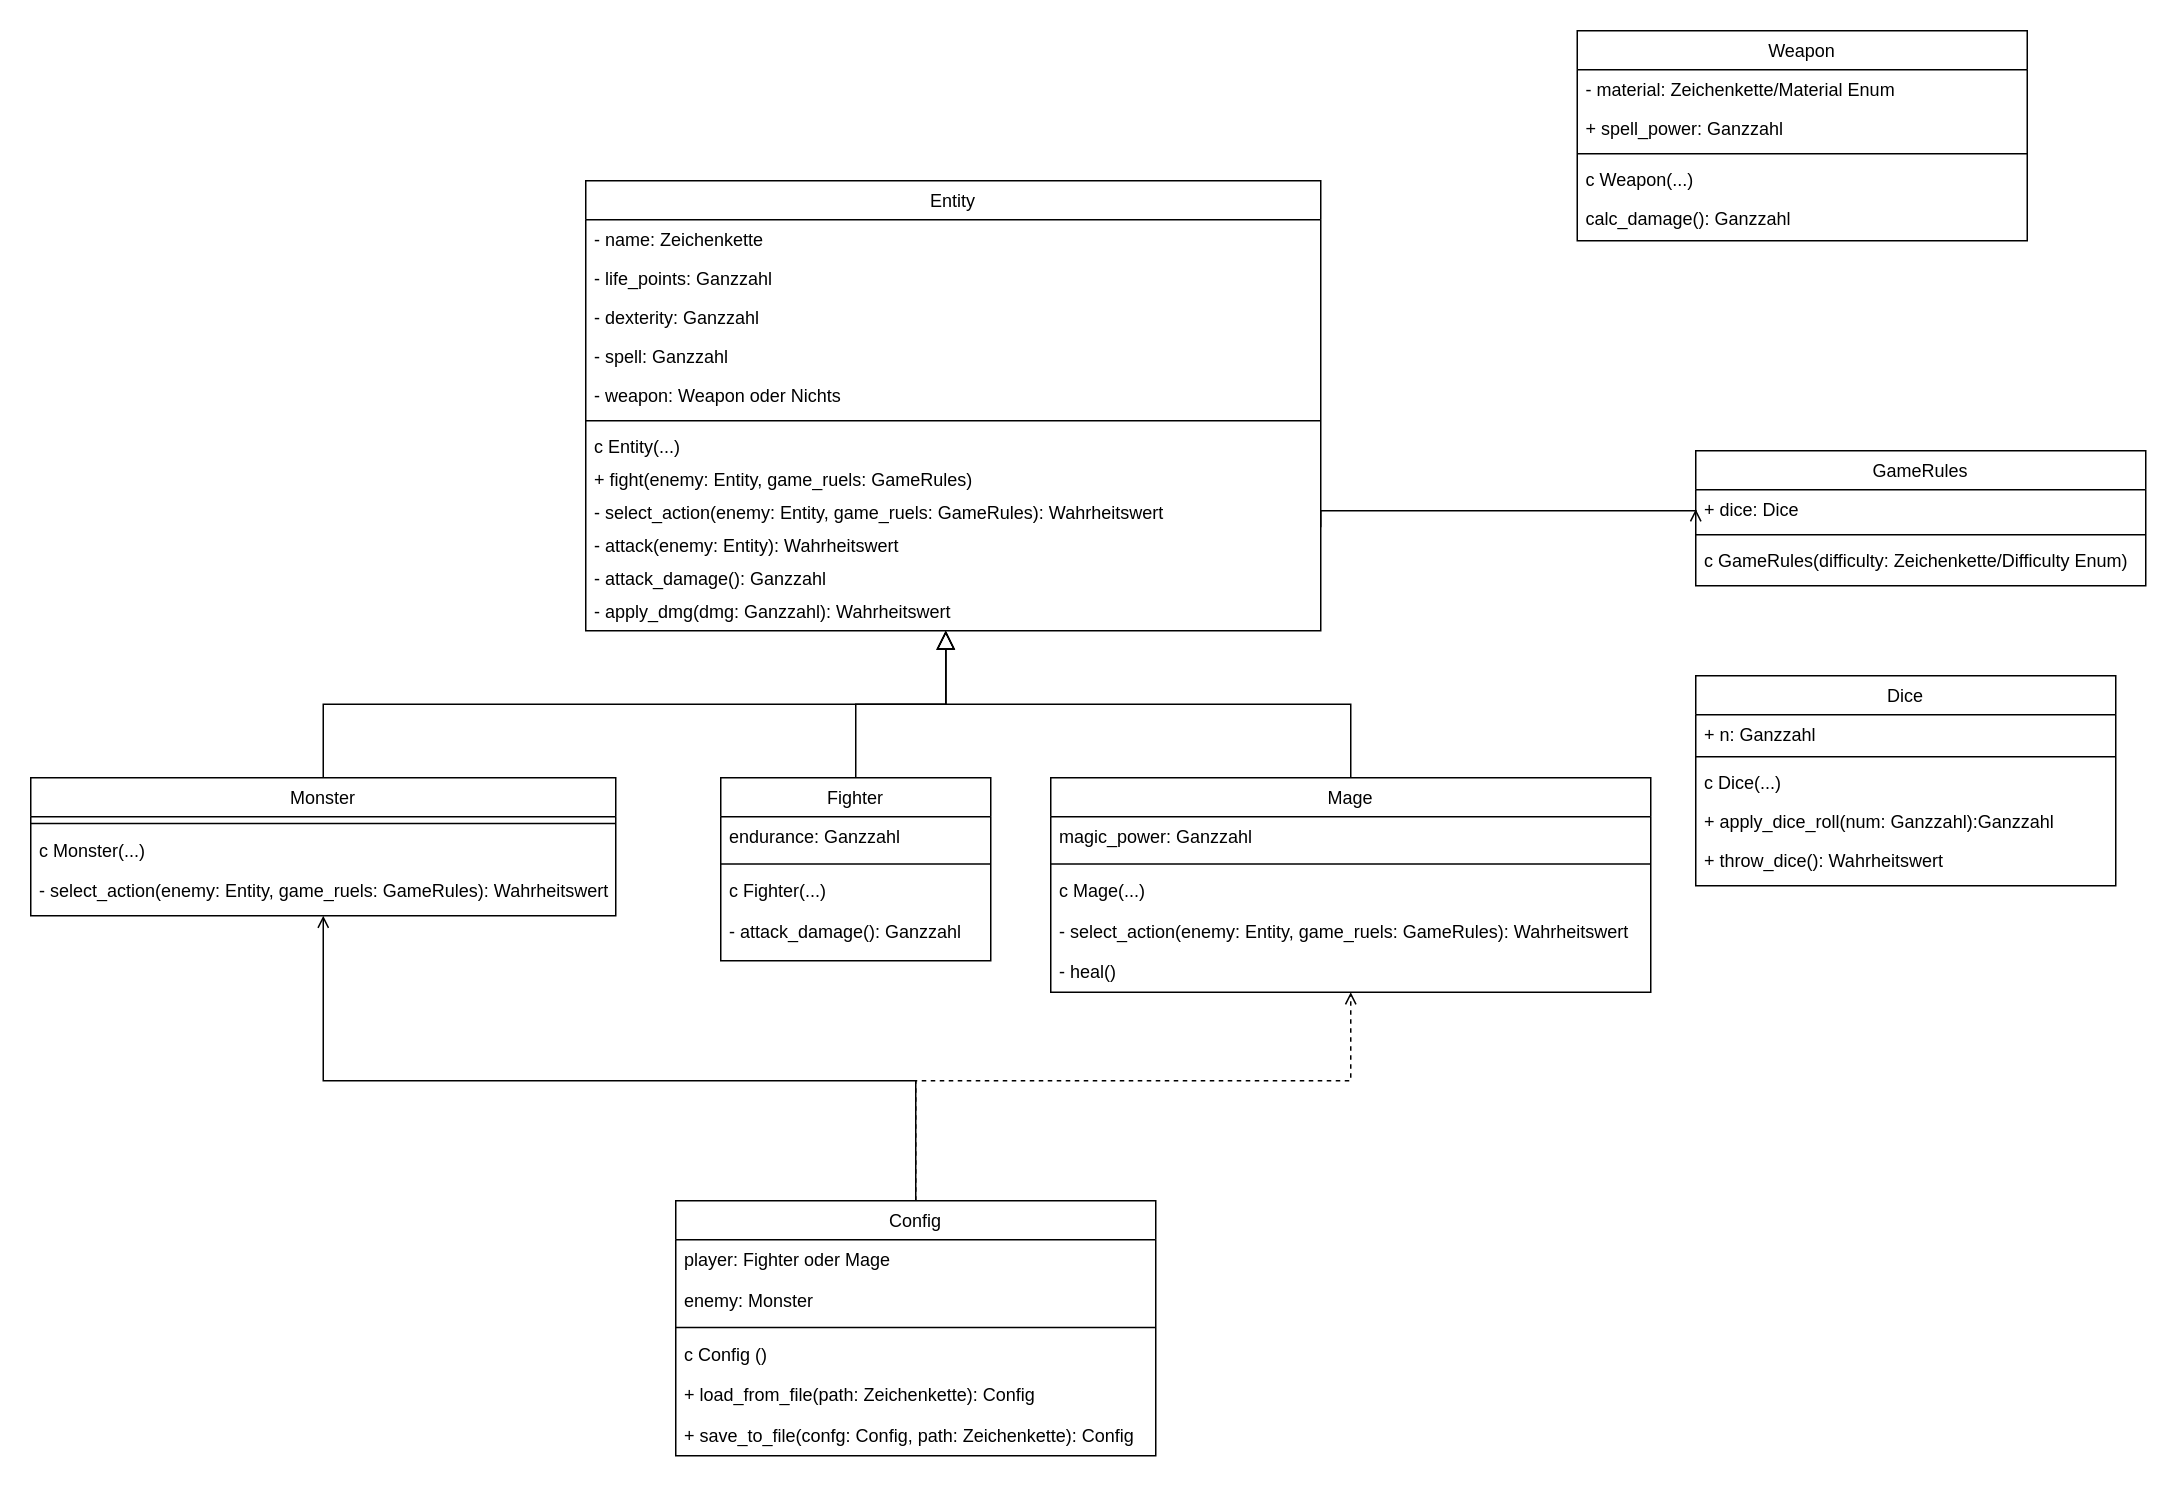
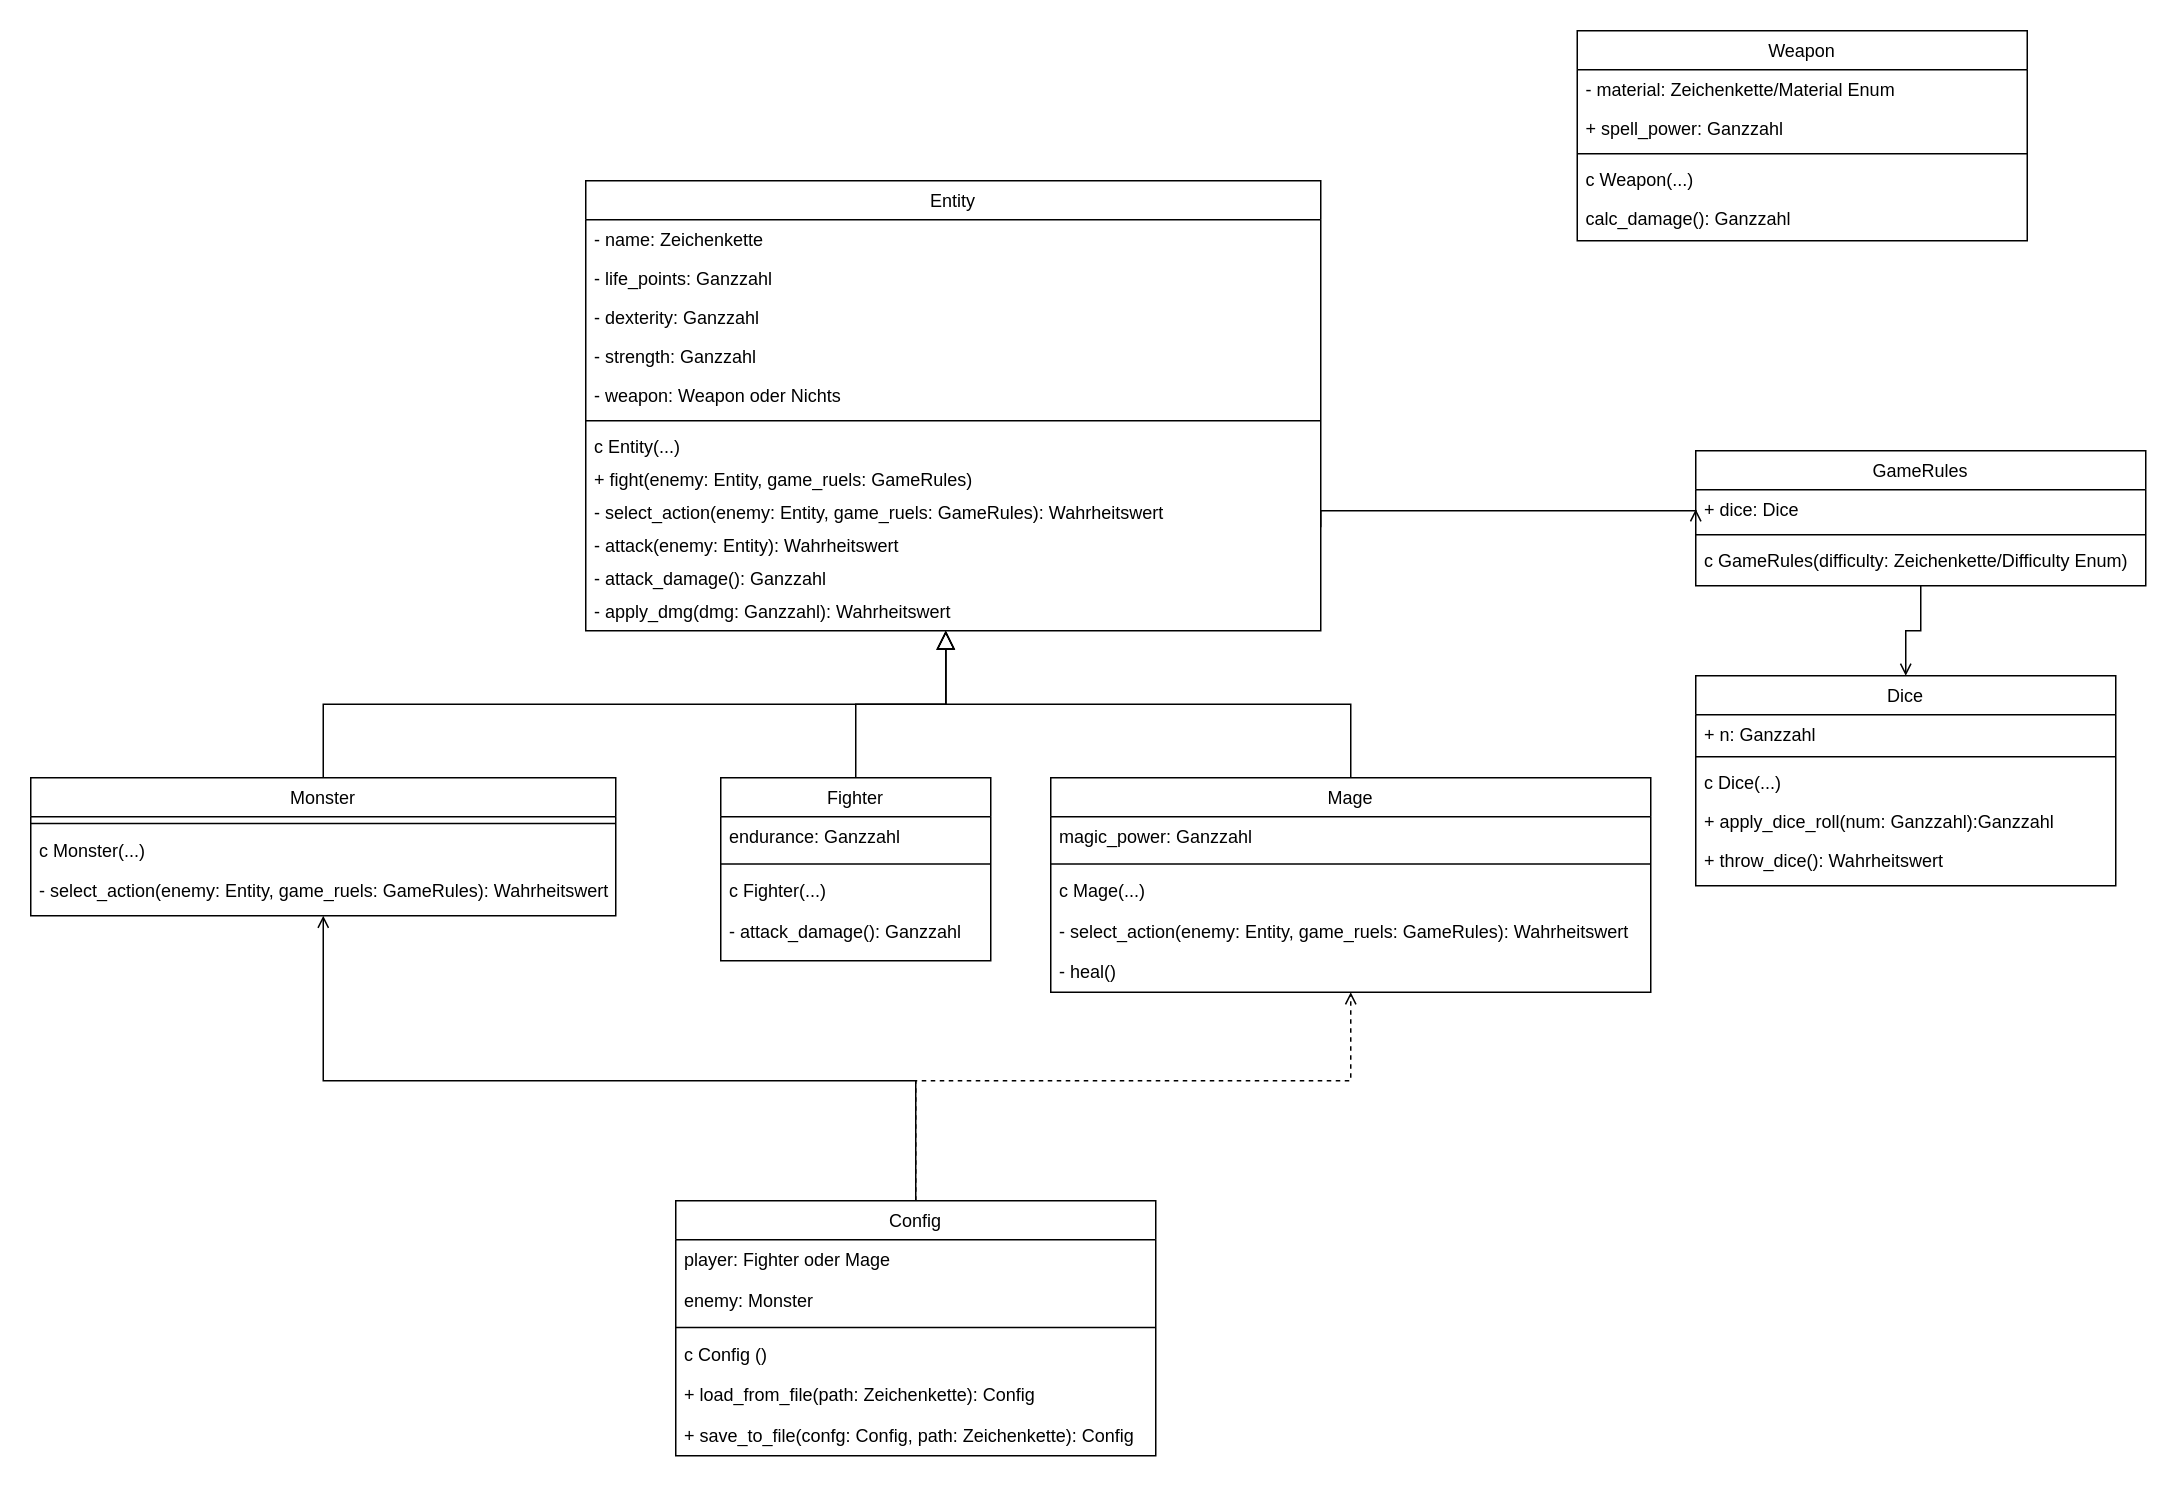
node "- spell: Ganzzahl": label "- spell: Ganzzahl" -> "- strength: Ganzzahl"
edge "GameRules" -> "Dice": added
